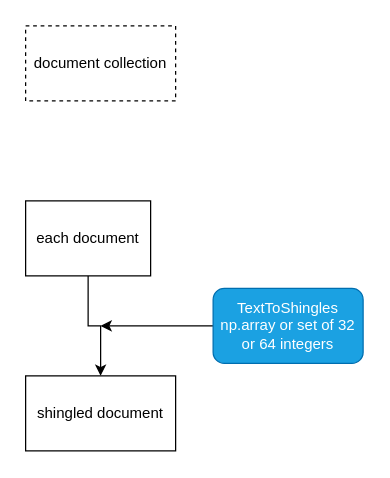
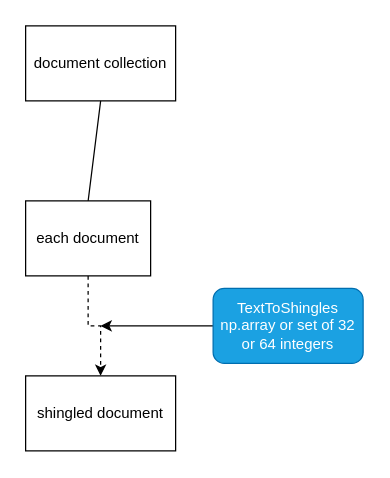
node "document collection": style dashed -> solid
edge "document collection" -- "each document": added
edge "each document" -> "shingled document": style solid -> dashed
